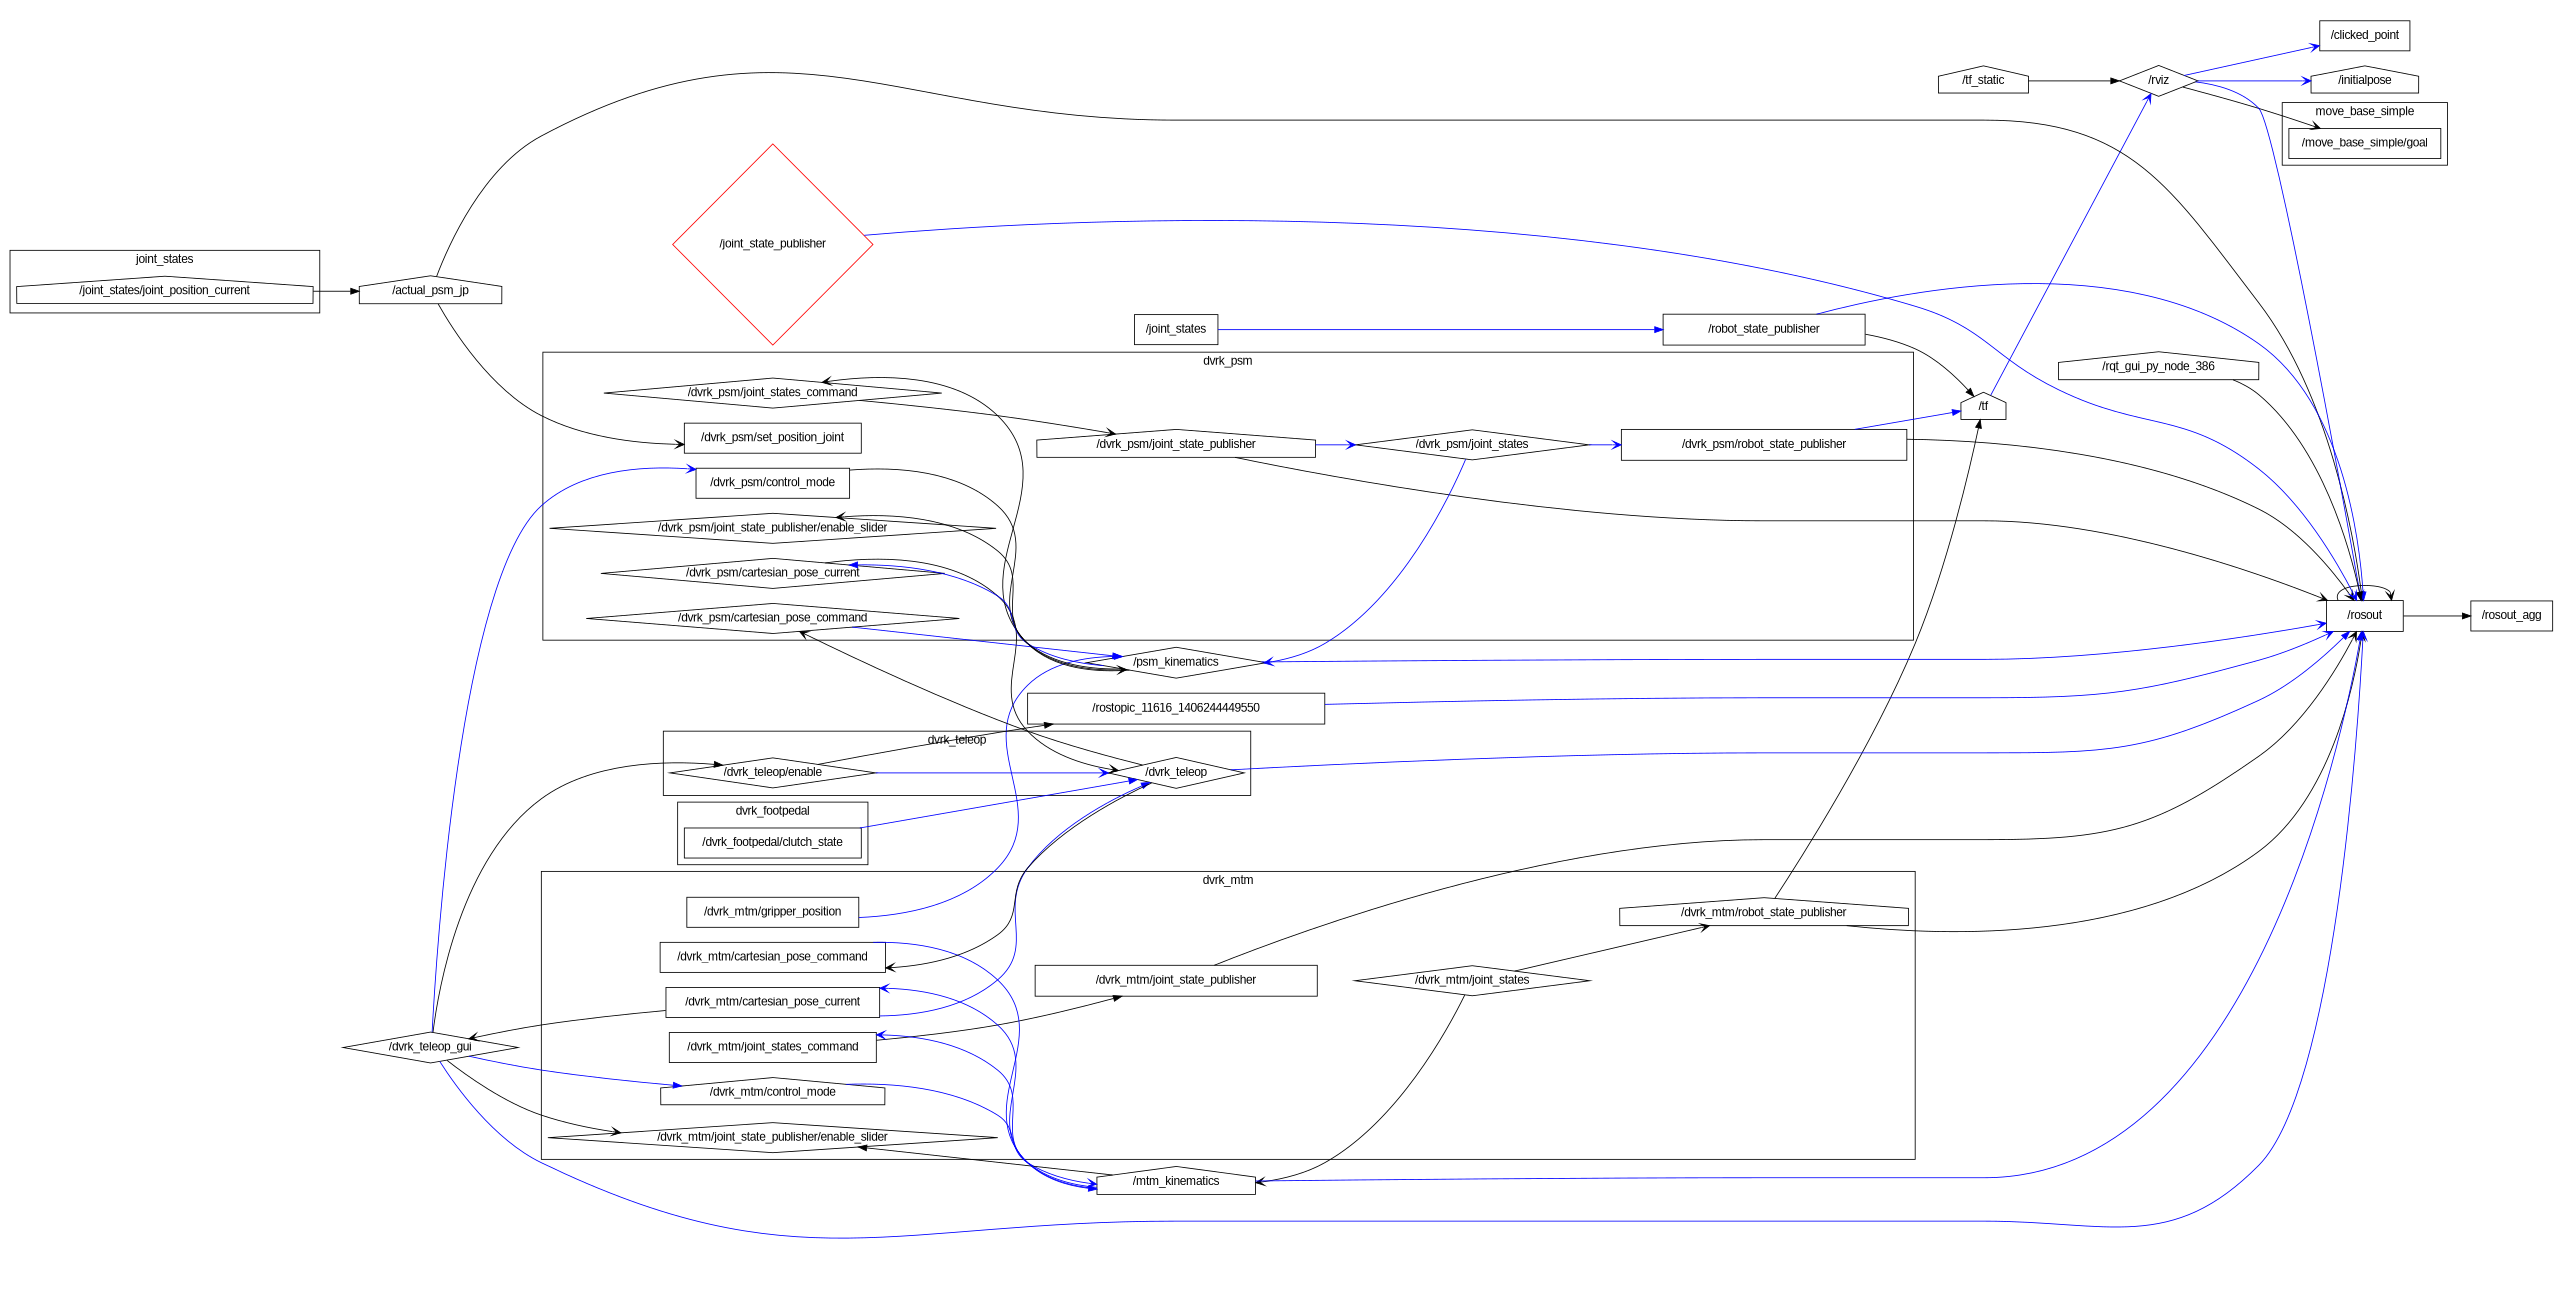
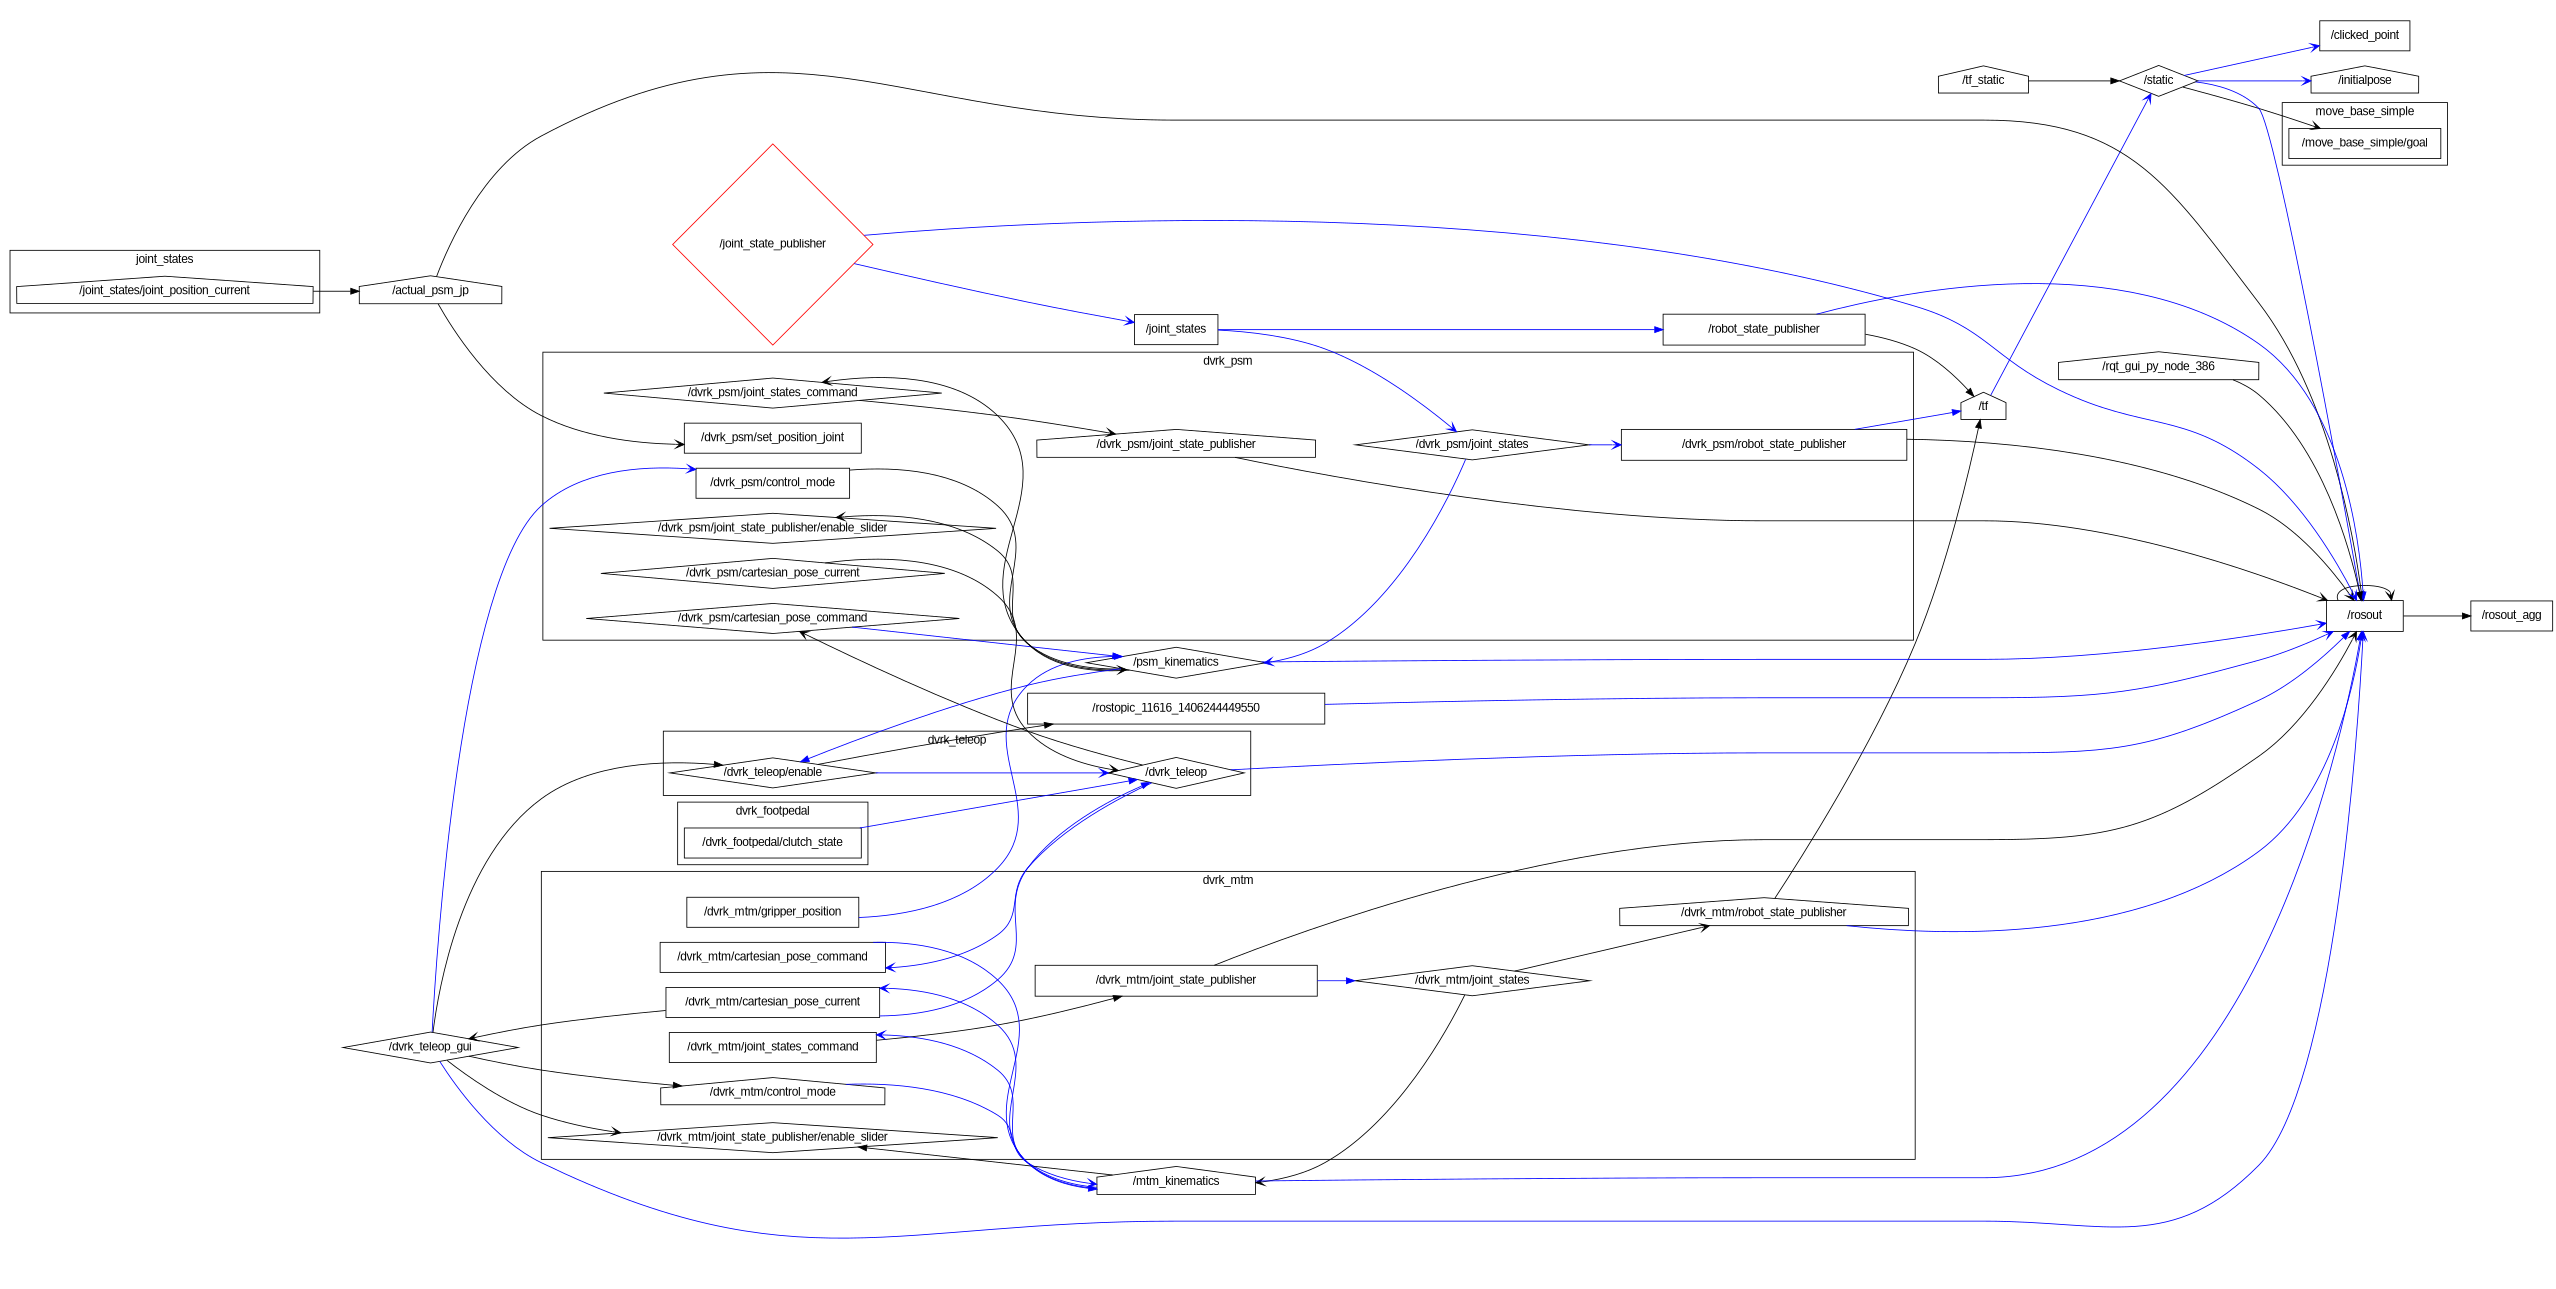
node "/rviz": label "/rviz" -> "/static"
edge "/joint_state_publisher" -> "/joint_states": added
edge "/dvrk_psm/joint_state_publisher" -> "/dvrk_psm/joint_states": now "/joint_states" -> "/dvrk_psm/joint_states"
edge "/psm_kinematics" -> "/dvrk_psm/cartesian_pose_current": now "/psm_kinematics" -> "/dvrk_teleop/enable"
edge "/dvrk_mtm/robot_state_publisher" -> "/rosout": color black -> blue
edge "/dvrk_teleop" -> "/dvrk_mtm/cartesian_pose_command": color black -> blue
edge "/dvrk_mtm/joint_state_publisher" -> "/dvrk_mtm/joint_states": added
edge "/dvrk_teleop_gui" -> "/dvrk_mtm/control_mode": color blue -> black
